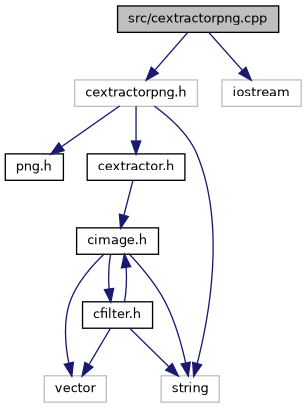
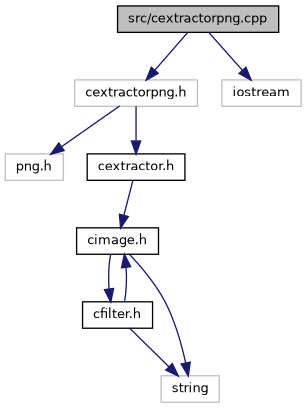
node "png.h": color black -> grey75
edge "cextractorpng.h" -> "string": removed
node "vector": removed
